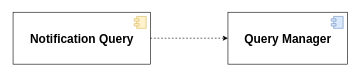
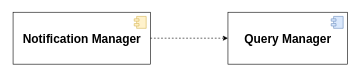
node "Notification Query": label "Notification Query" -> "Notification Manager"
